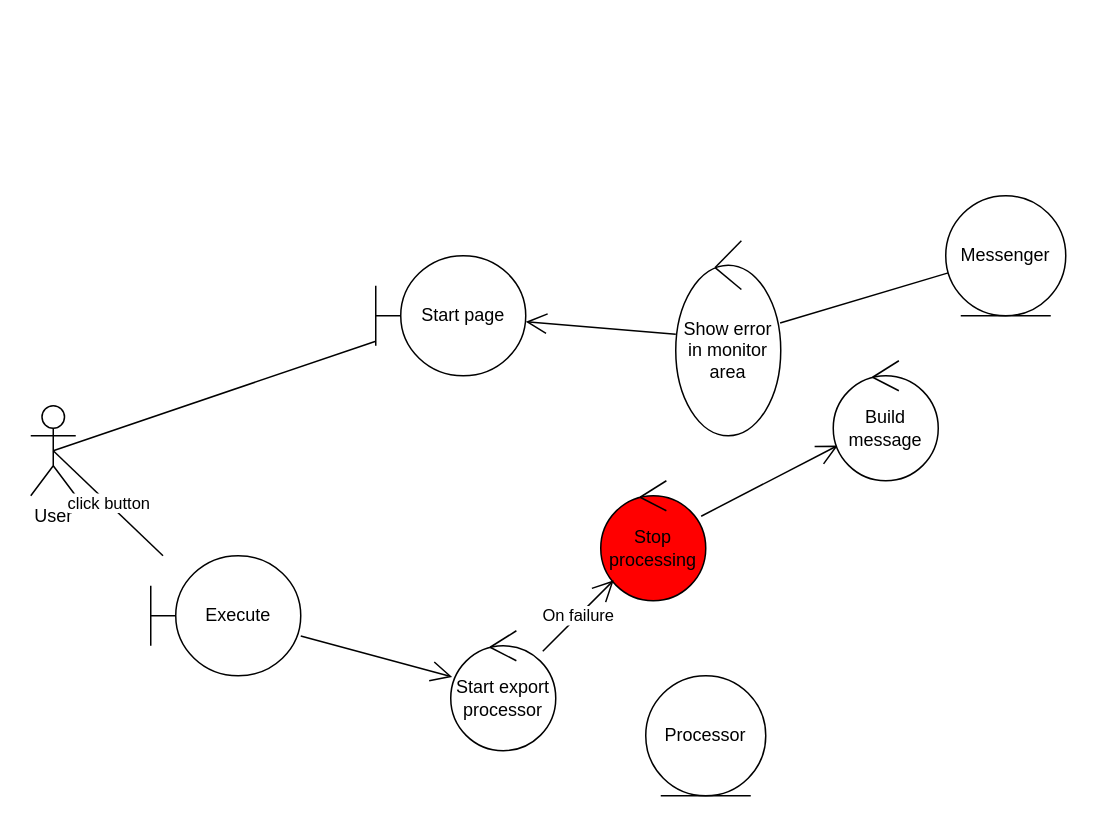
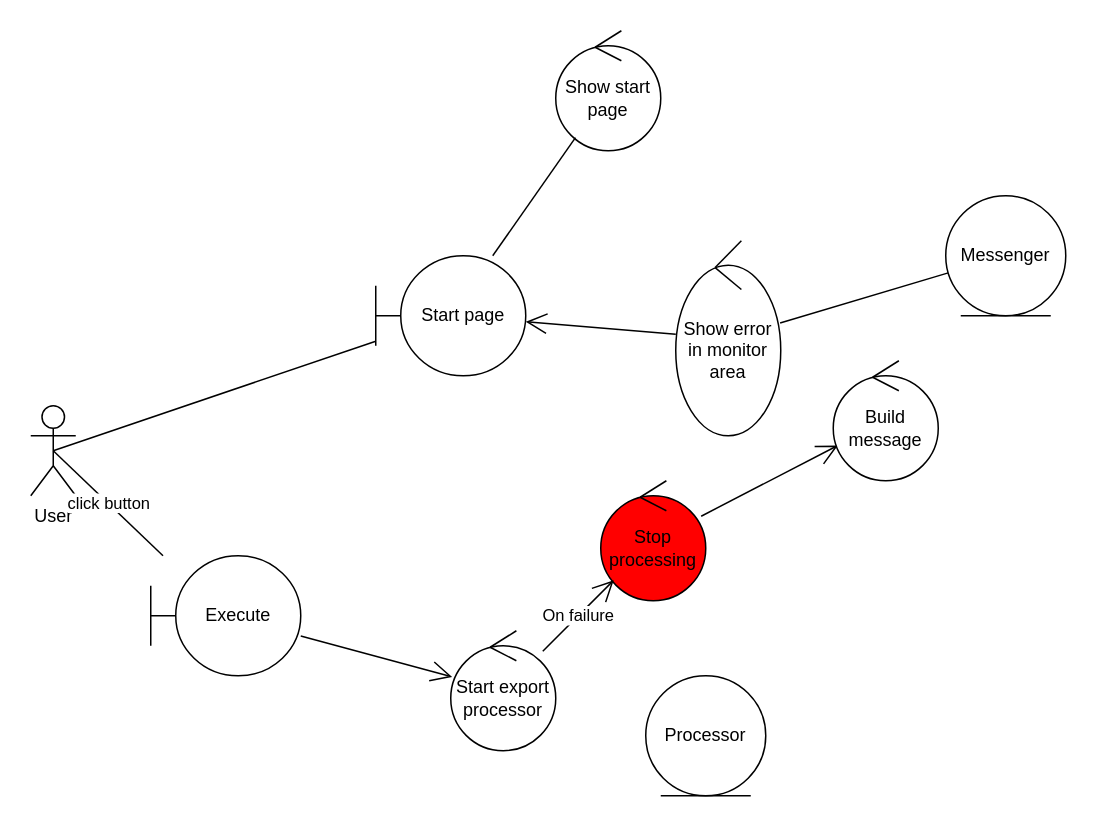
node "Show start page": added
edge "Show start page" -- "Start page": added
